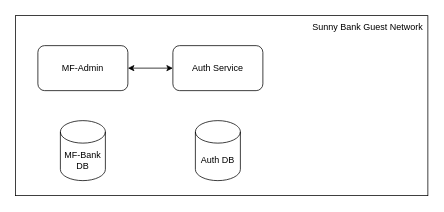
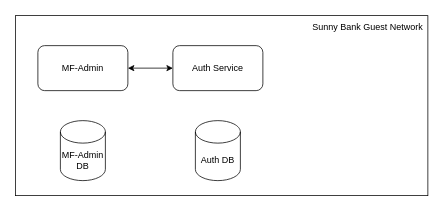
node "MF-Bank DB": label "MF-Bank DB" -> "MF-Admin DB"
